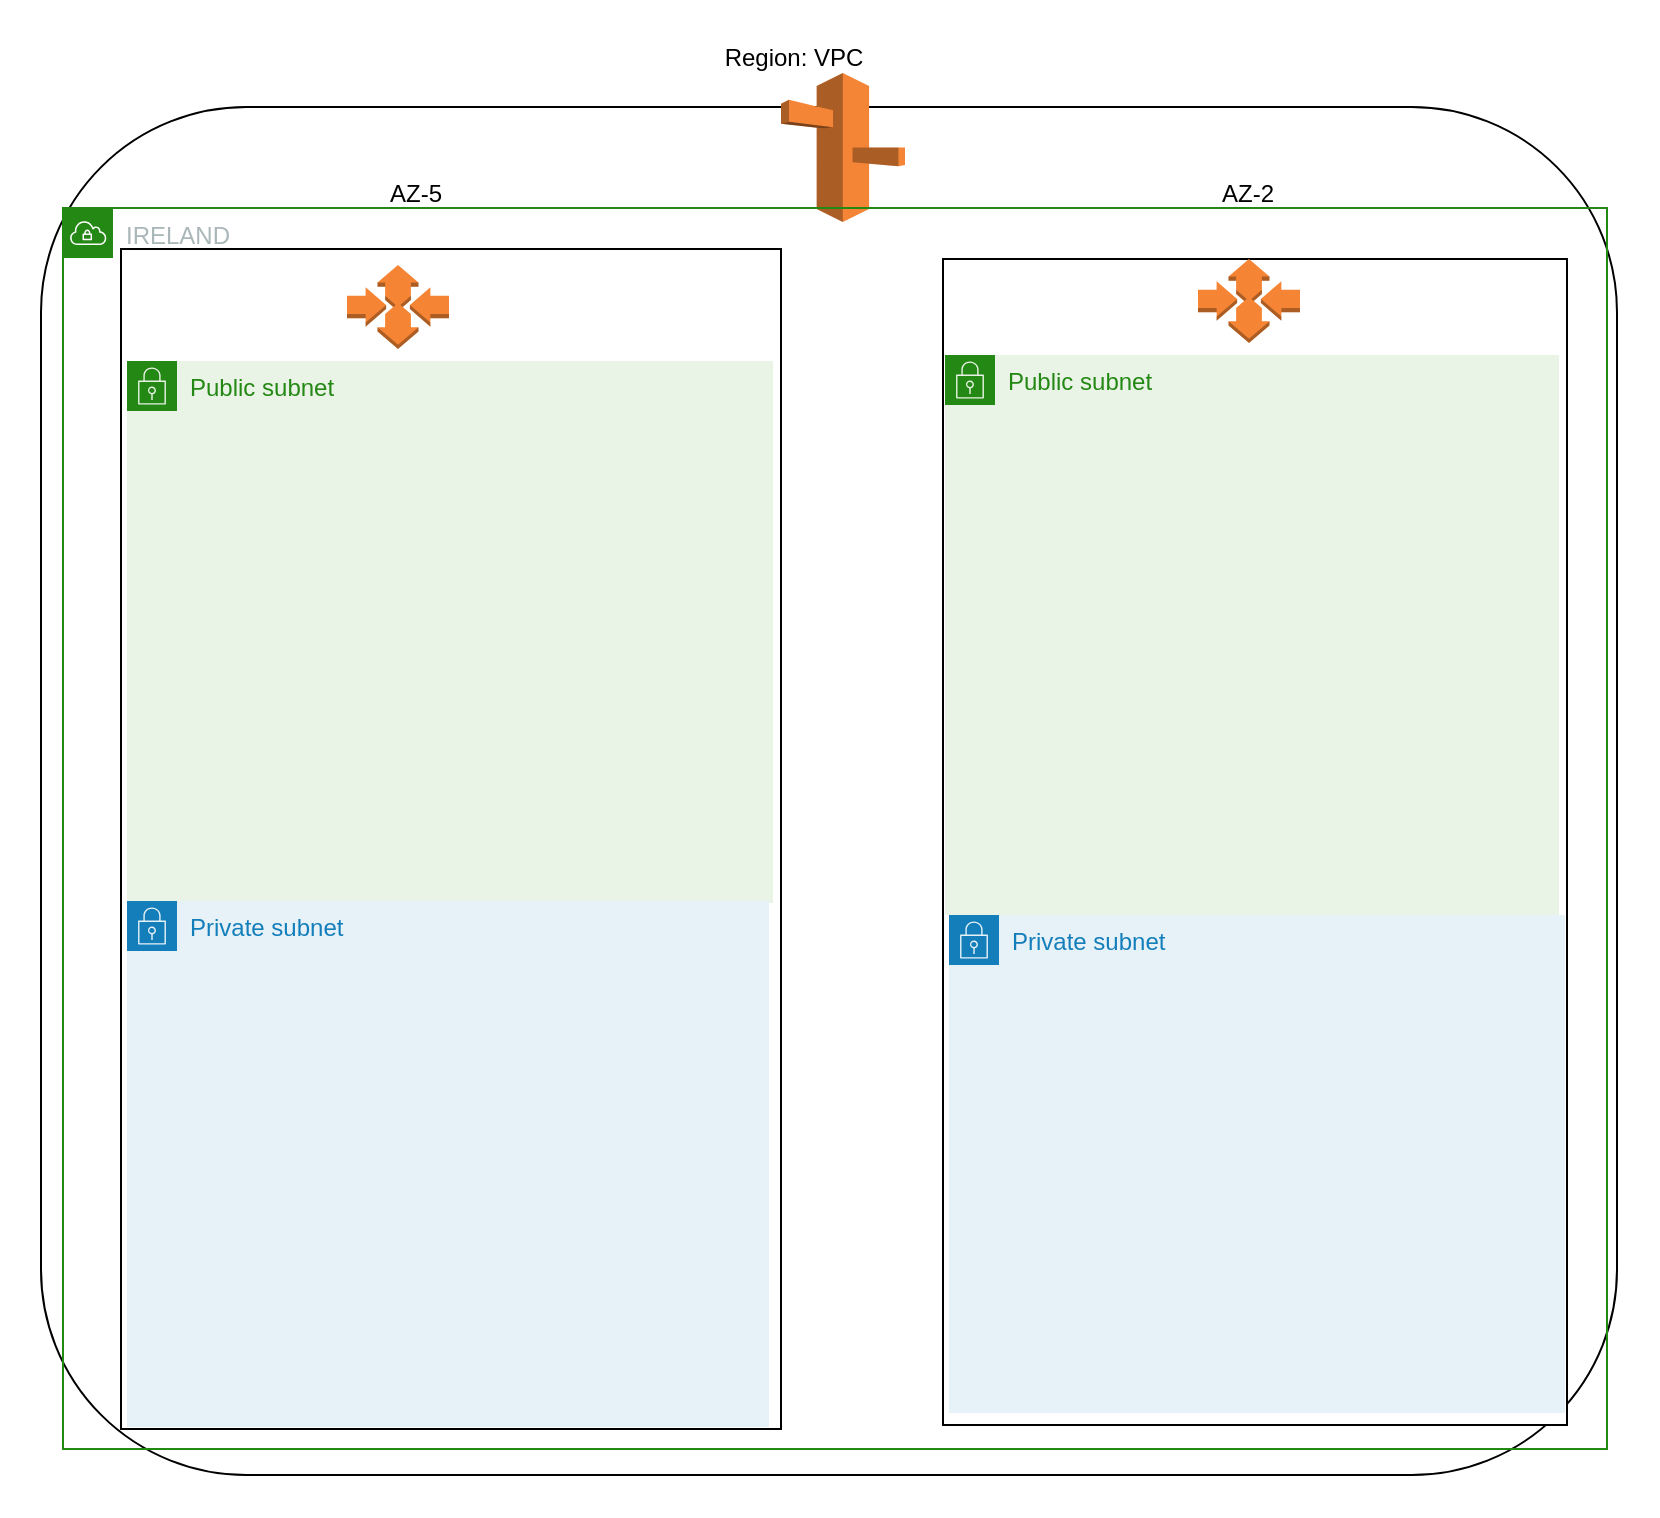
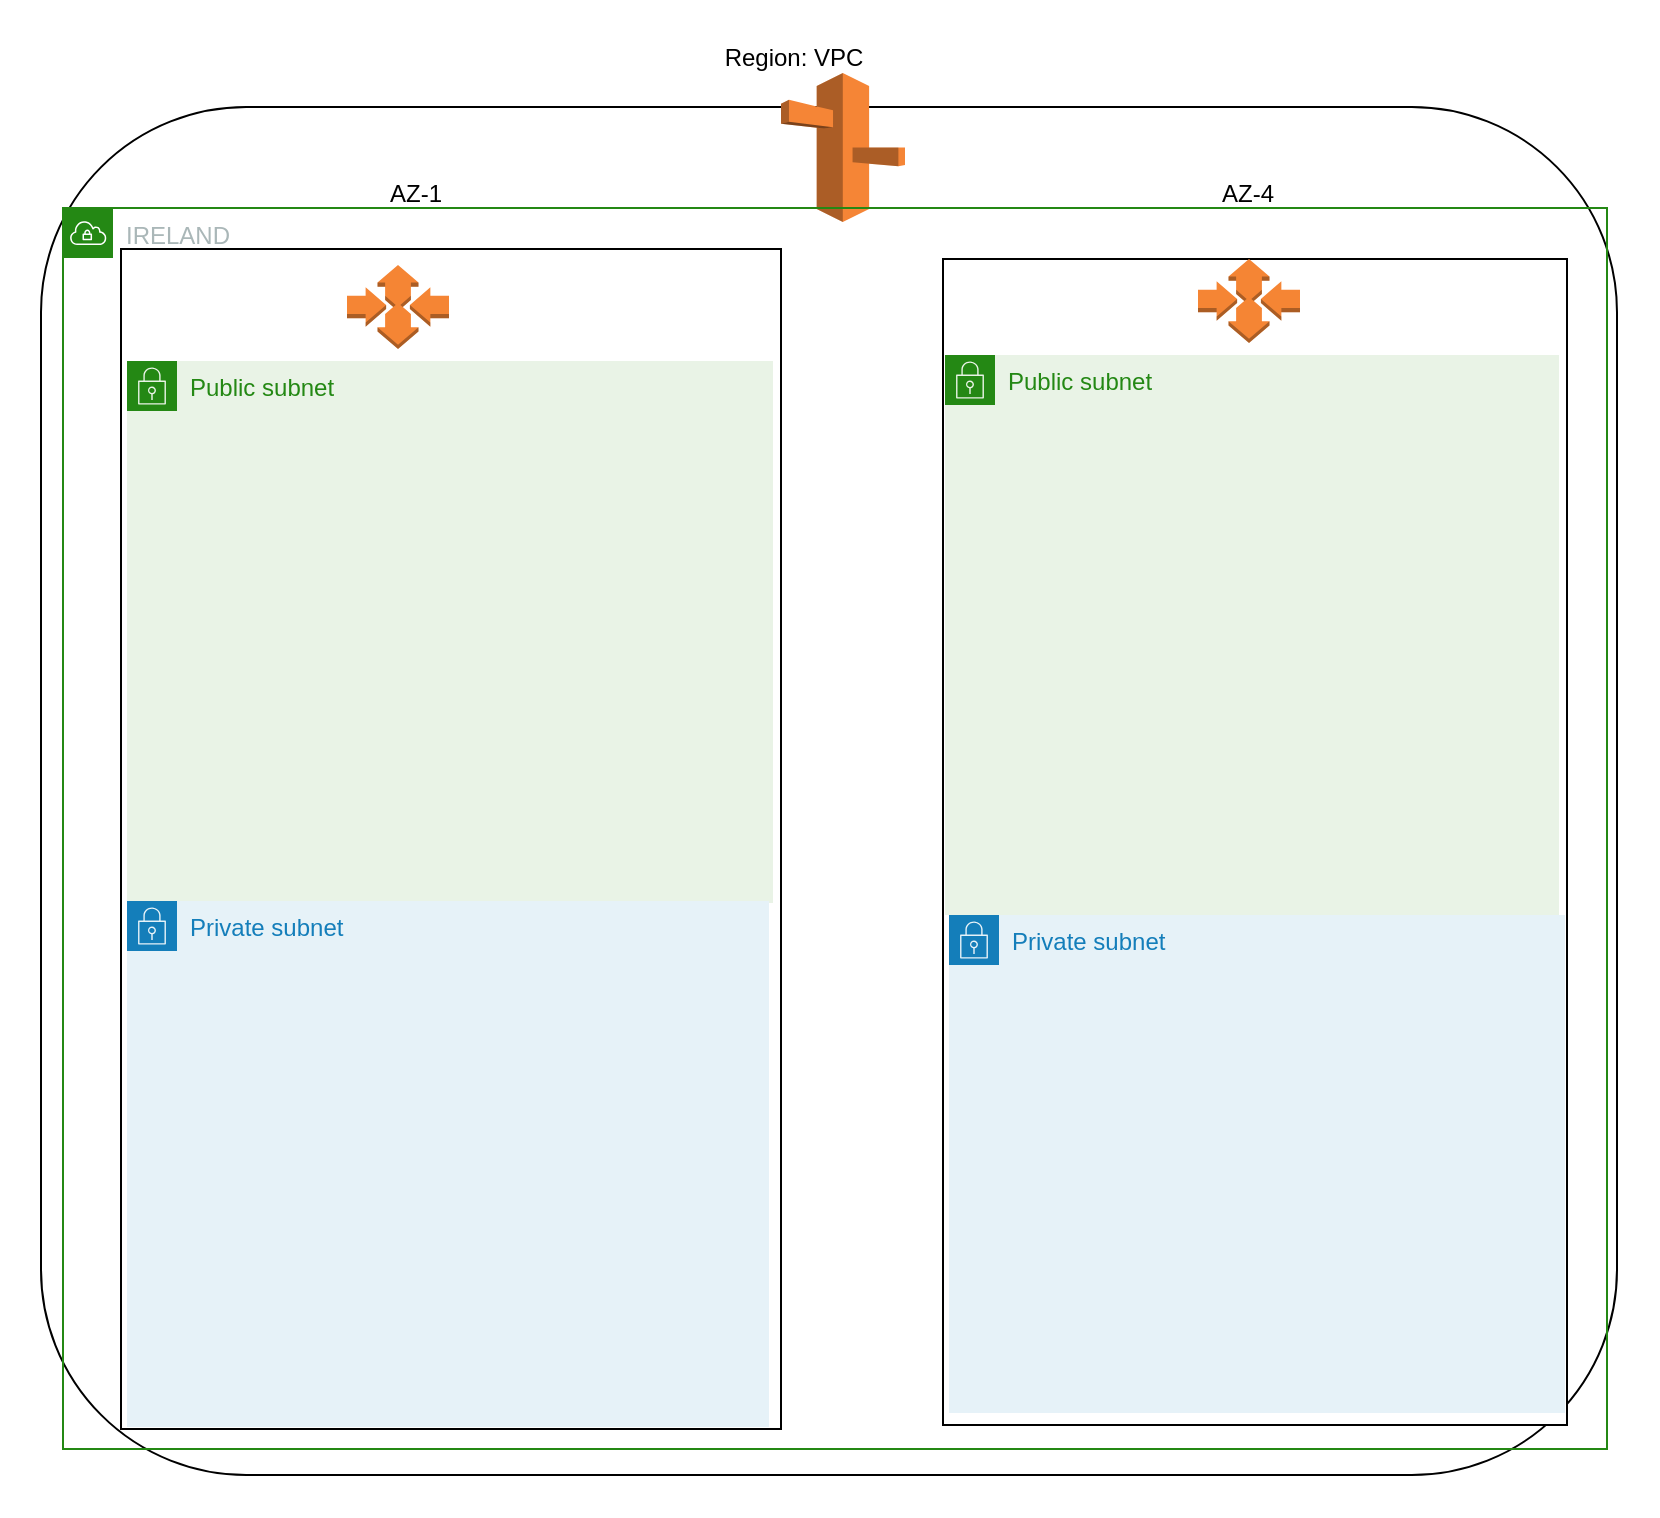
node "AZ-5": label "AZ-5" -> "AZ-1"
node "AZ-2": label "AZ-2" -> "AZ-4"
